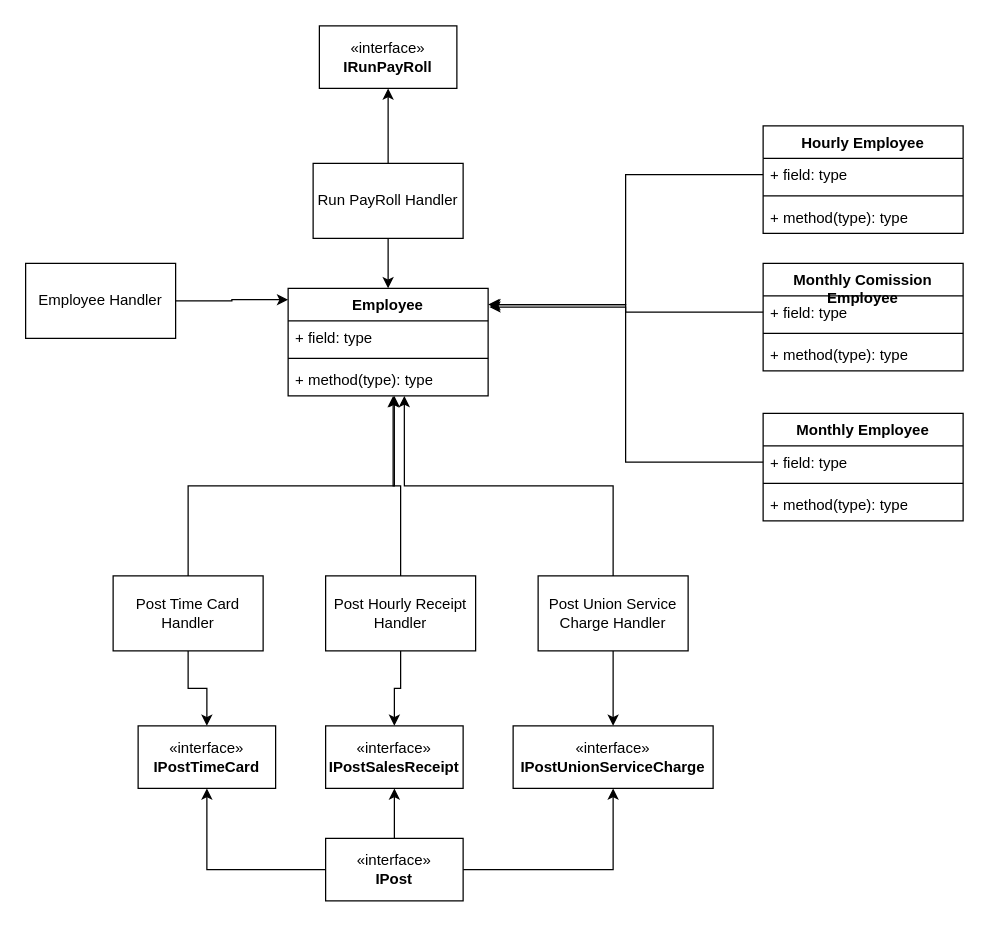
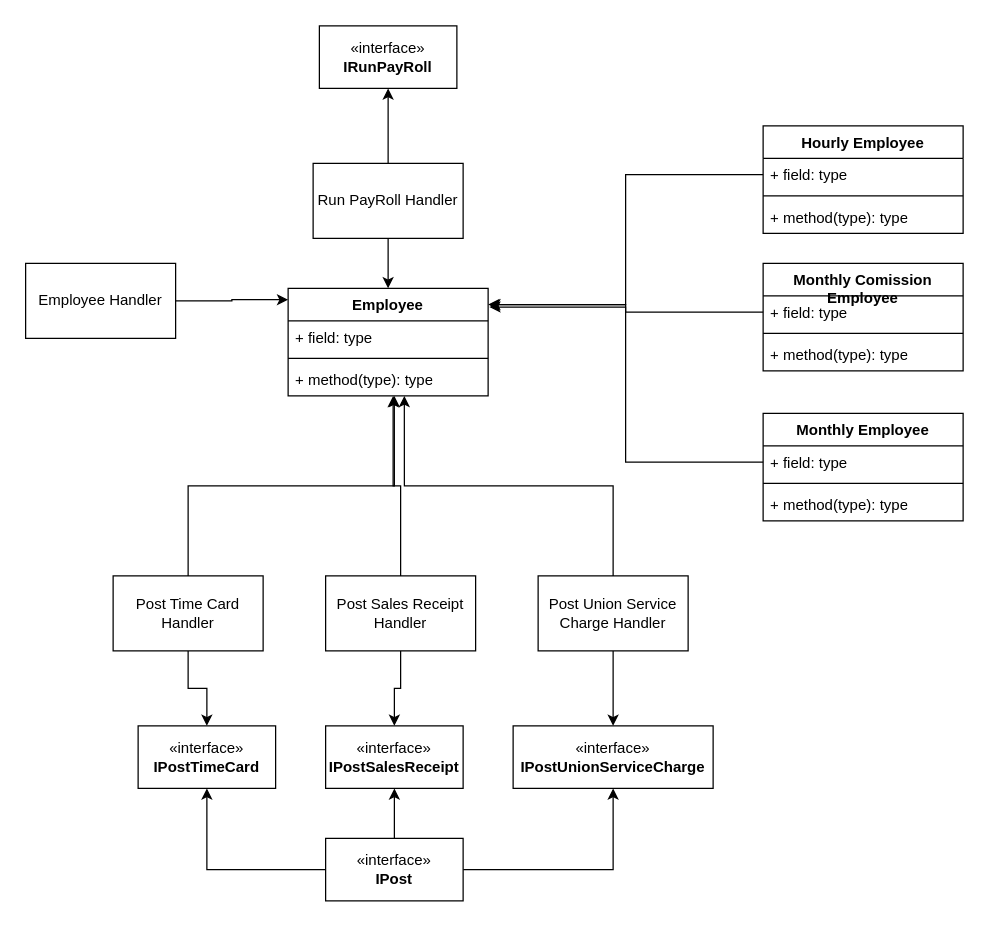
node "Post Hourly Receipt Handler": label "Post Hourly Receipt Handler" -> "Post Sales Receipt Handler"
